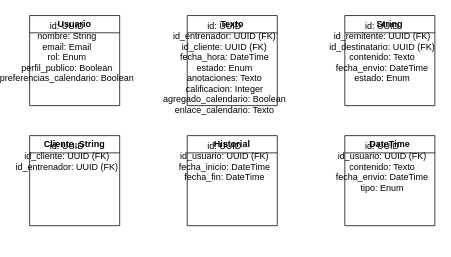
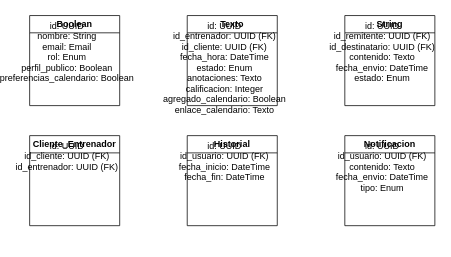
node "Usuario": label "Usuario" -> "Boolean"
node "Cliente_String": label "Cliente_String" -> "Cliente_Entrenador"
node "DateTime": label "DateTime" -> "Notificacion"
